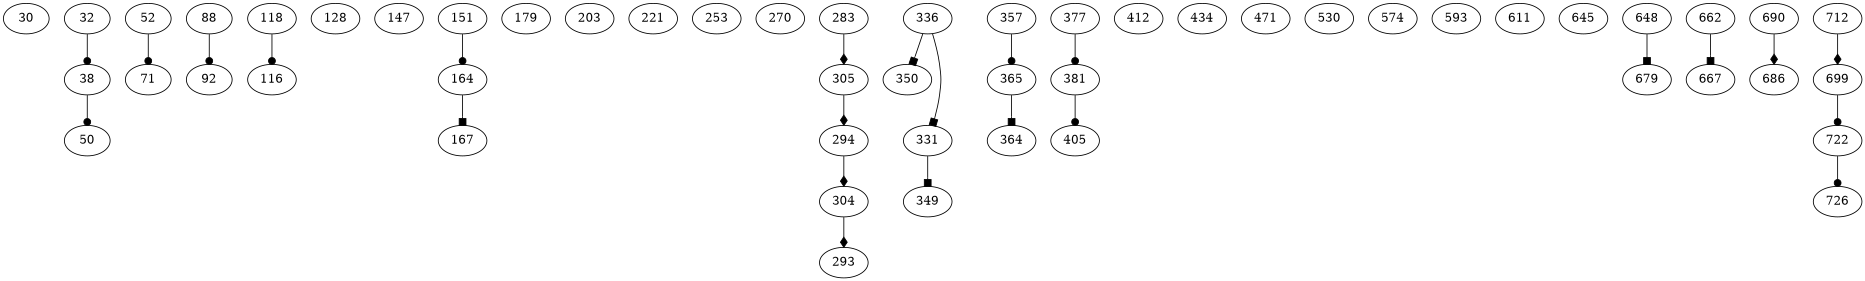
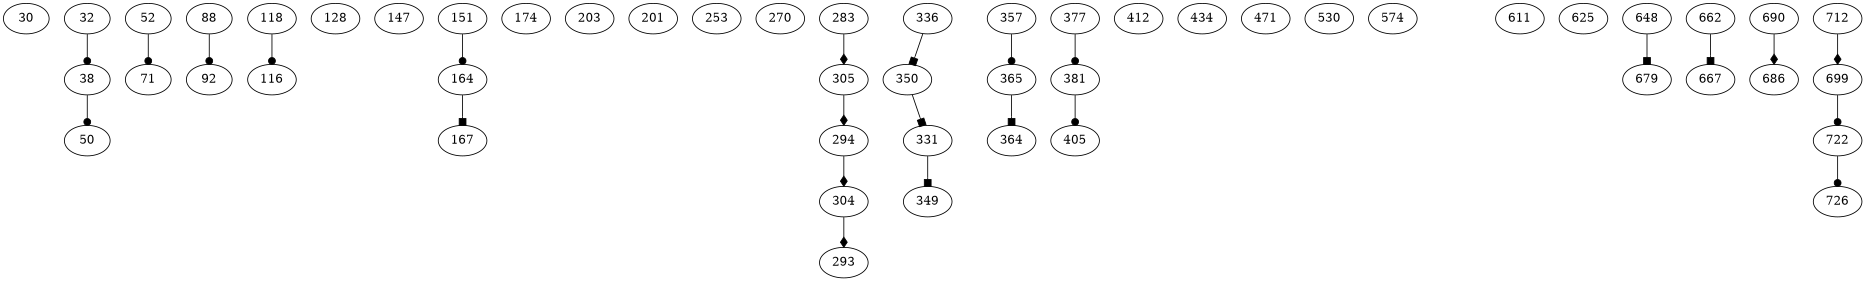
node "179": label "179" -> "174"
node "221": label "221" -> "201"
node "593": removed
node "645": label "645" -> "625"
edge "336" -> "331": now "350" -> "331"
